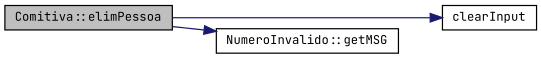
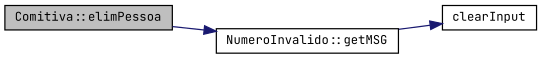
edge "Comitiva::elimPessoa" -> "clearInput": now "NumeroInvalido::getMSG" -> "clearInput"
